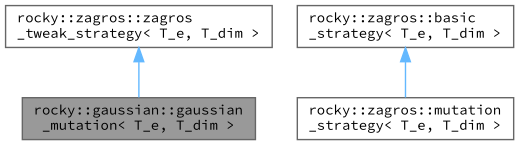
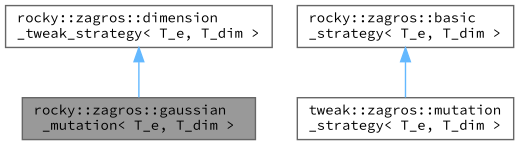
node "rocky::zagros::zagros _tweak_strategy< T_e, T_dim >": label "rocky::zagros::zagros _tweak_strategy< T_e, T_dim >" -> "rocky::zagros::dimension _tweak_strategy< T_e, T_dim >"
node "rocky::gaussian::gaussian _mutation< T_e, T_dim >": label "rocky::gaussian::gaussian _mutation< T_e, T_dim >" -> "rocky::zagros::gaussian _mutation< T_e, T_dim >"
node "rocky::zagros::mutation _strategy< T_e, T_dim >": label "rocky::zagros::mutation _strategy< T_e, T_dim >" -> "tweak::zagros::mutation _strategy< T_e, T_dim >"
